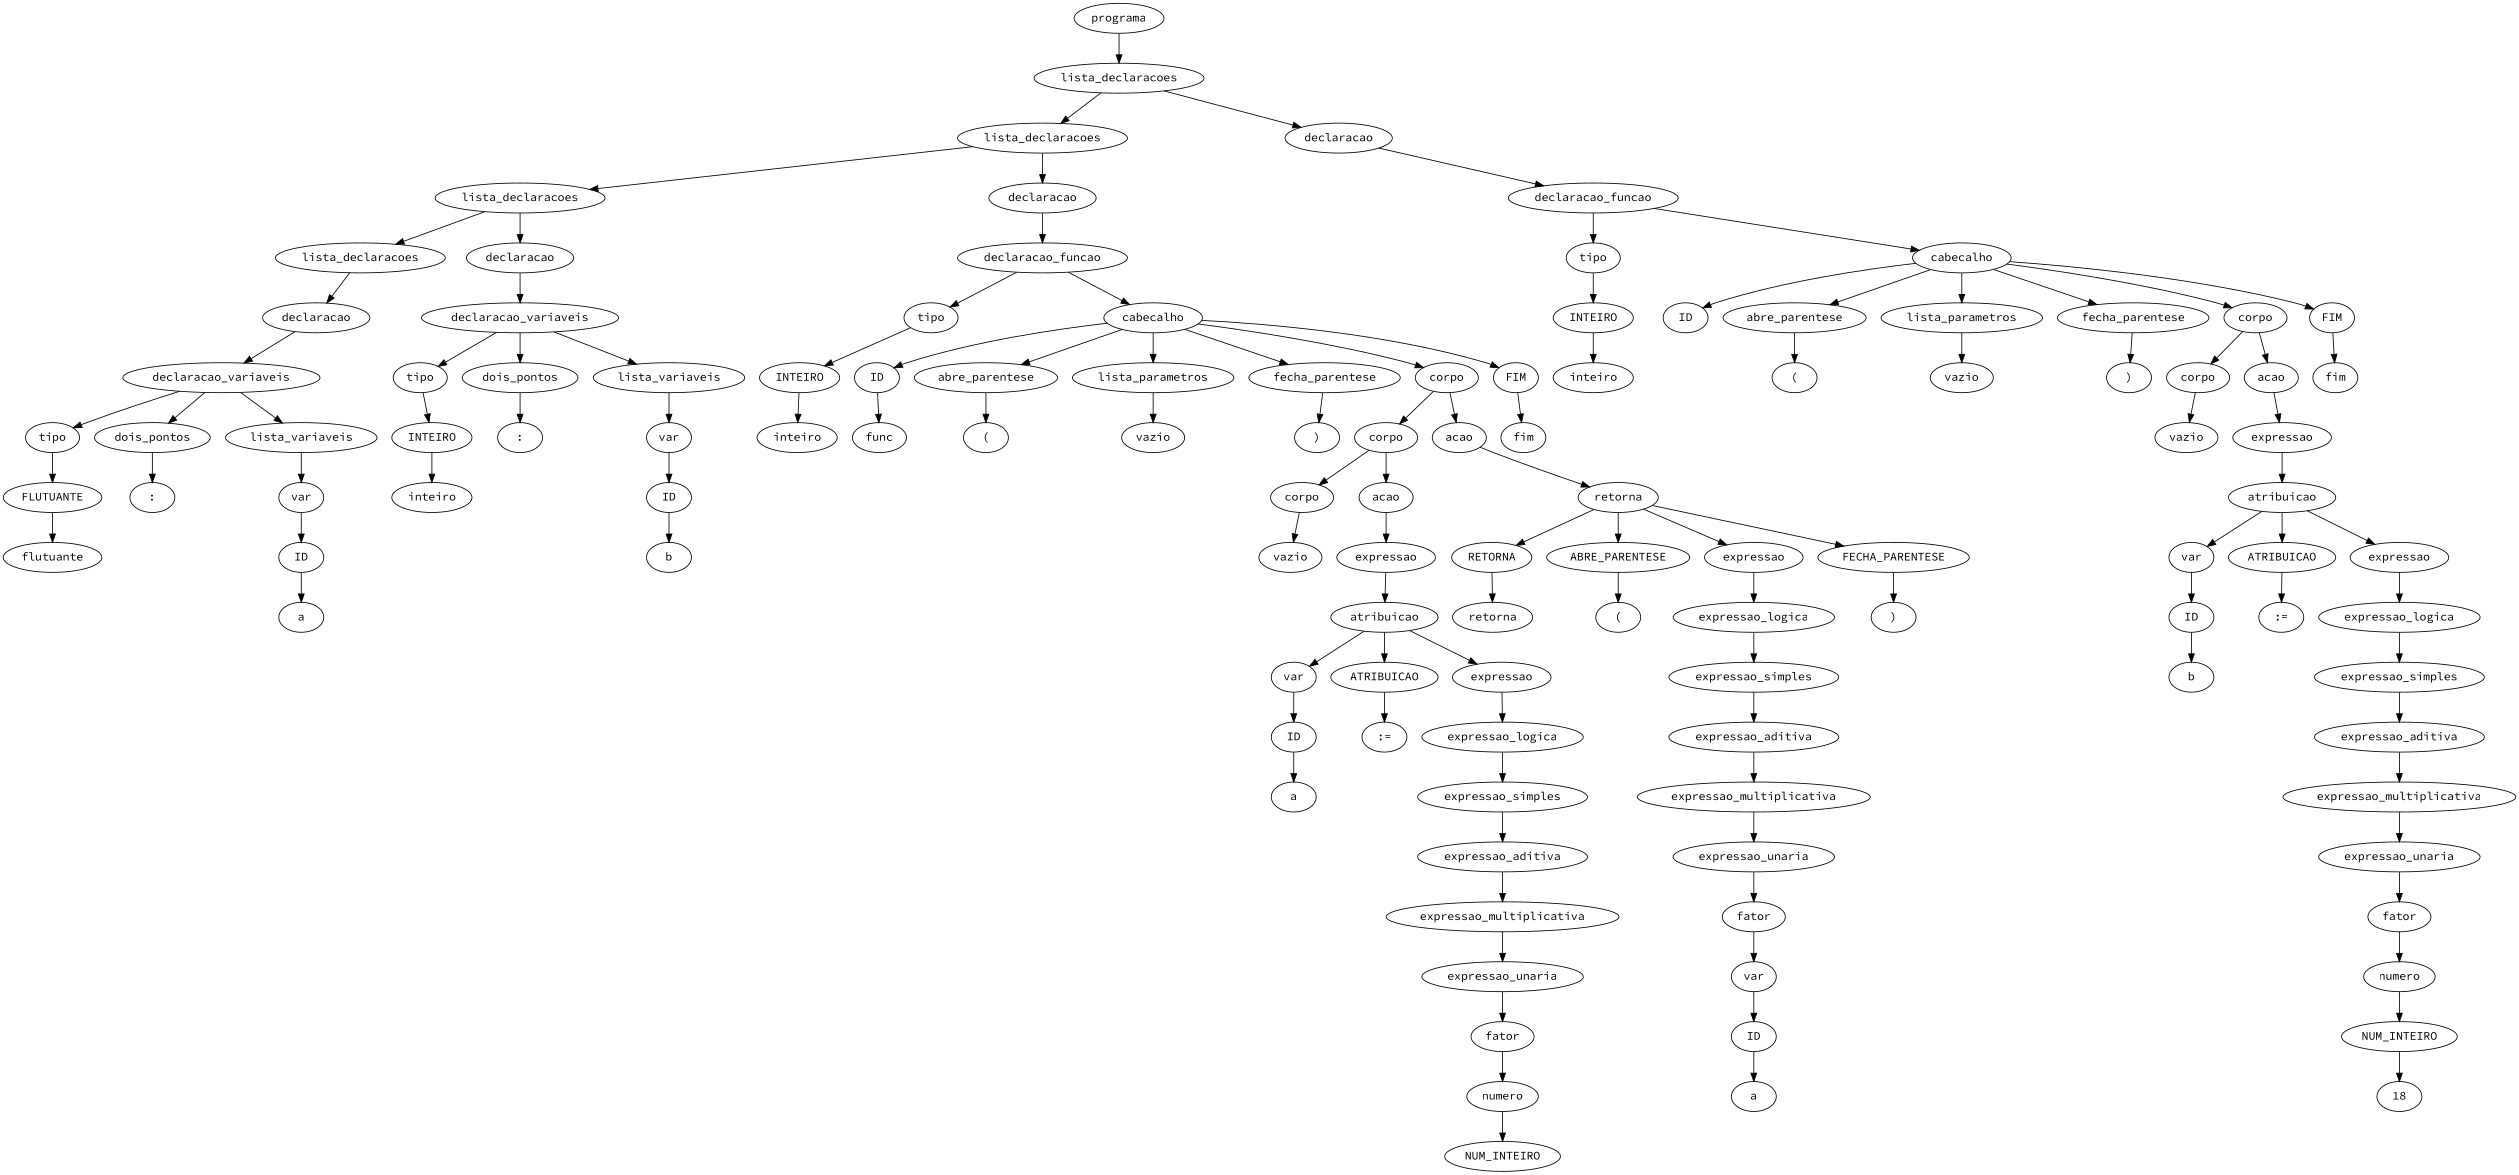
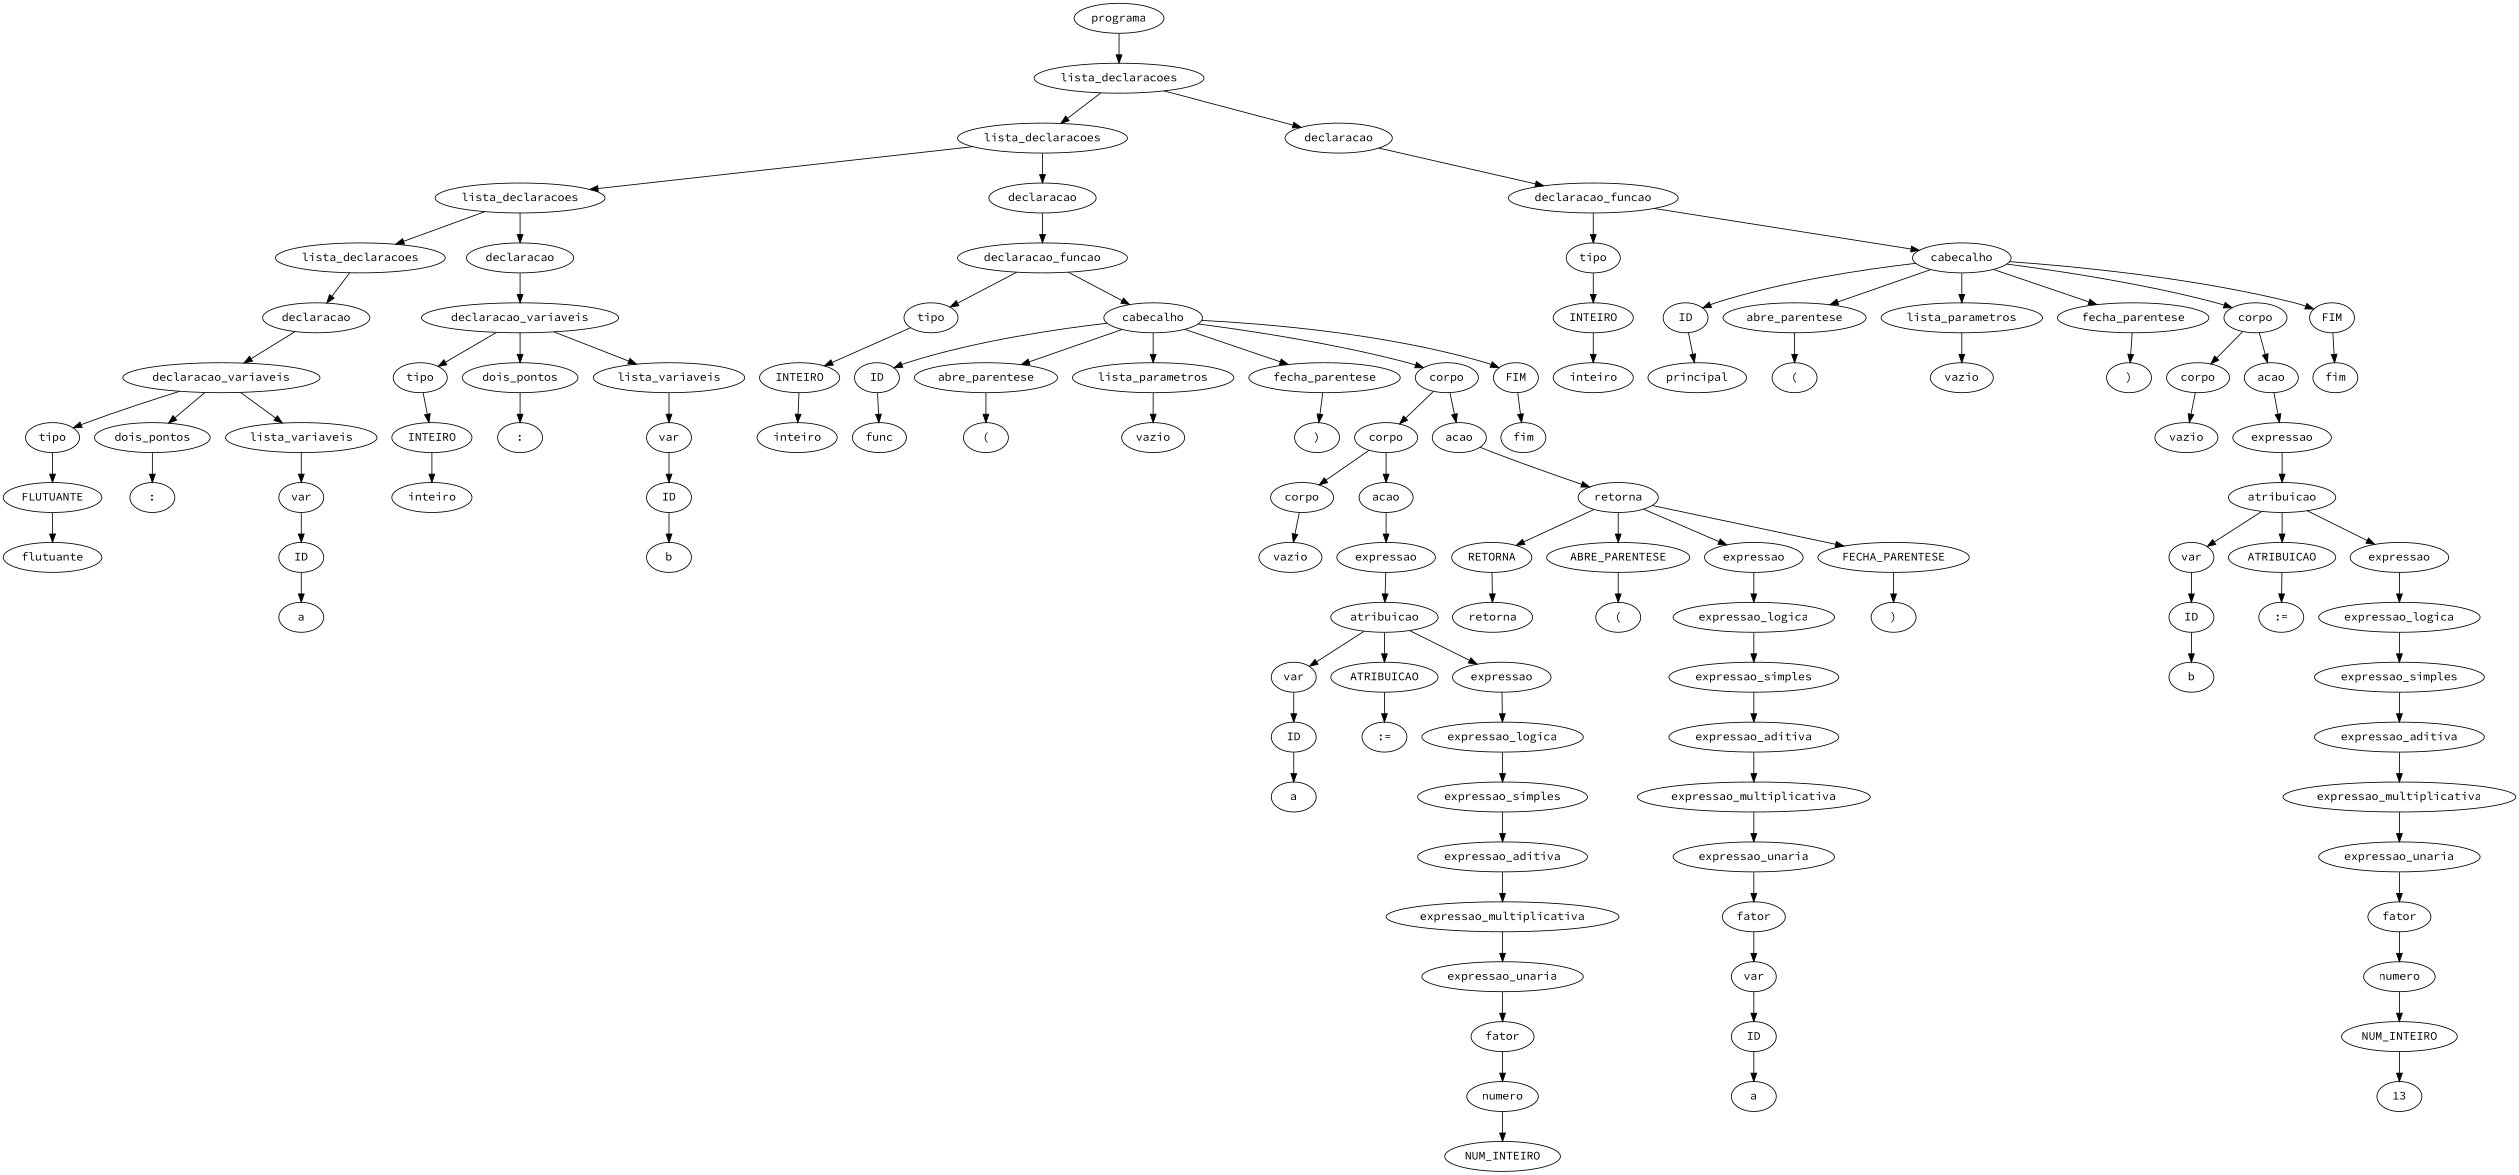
node "principal": added
node "18": label "18" -> "13"
